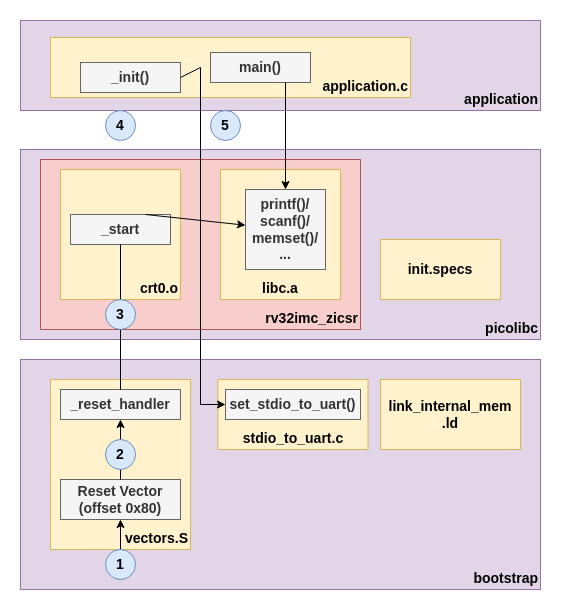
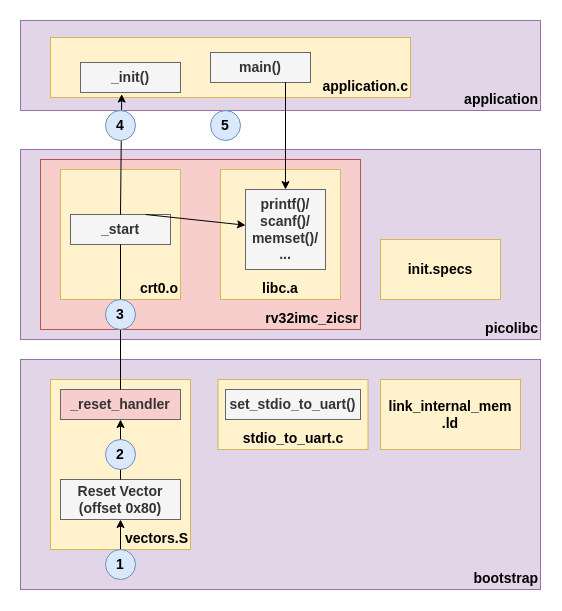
edge "_start" -> "_init()": added
edge "_init()" -> "set_stdio_to_uart()": removed
node "_reset_handler": fillcolor #f5f5f5 -> #f8cecc
